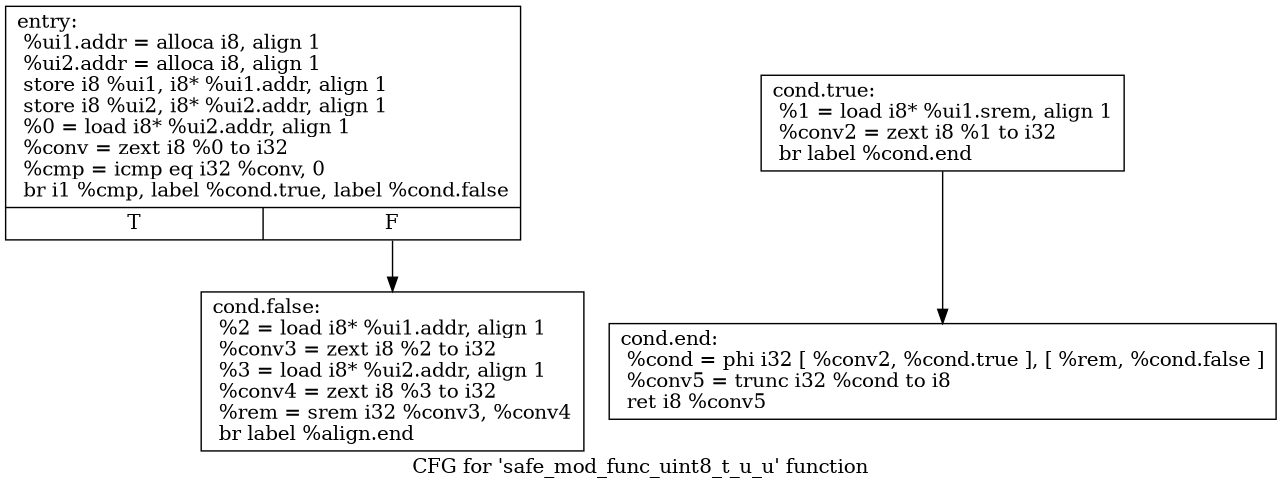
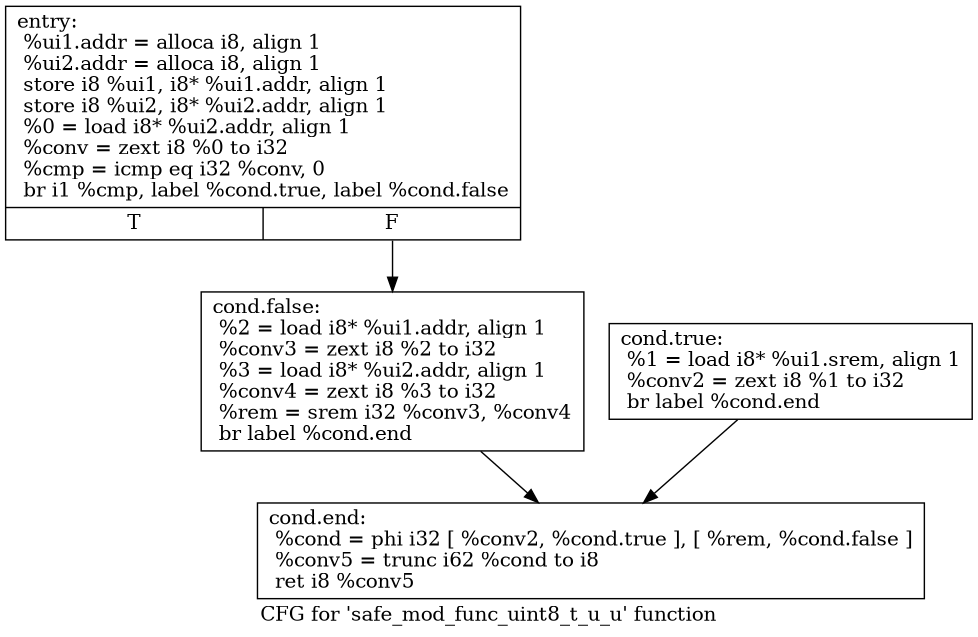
node "cond.end:": text "%conv5 = trunc i32 %cond to i8" -> "%conv5 = trunc i62 %cond to i8"
node "cond.false:": text "br label %align.end" -> "br label %cond.end"
edge "cond.false:" -> "cond.end:": added
